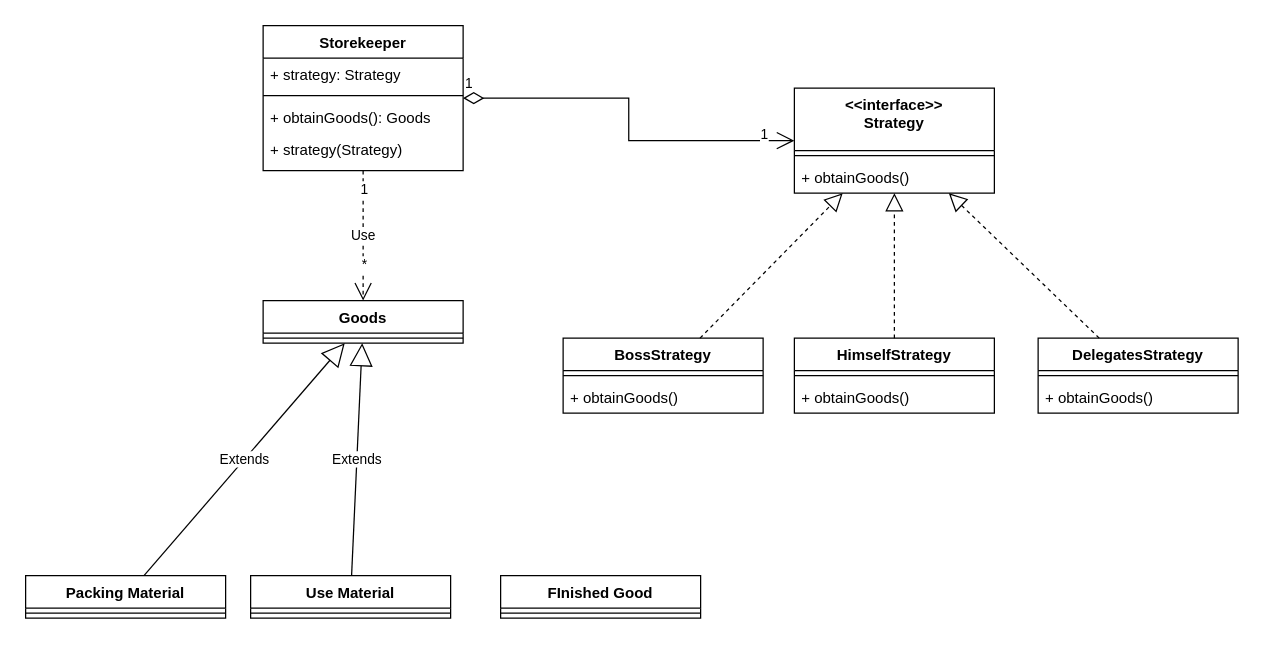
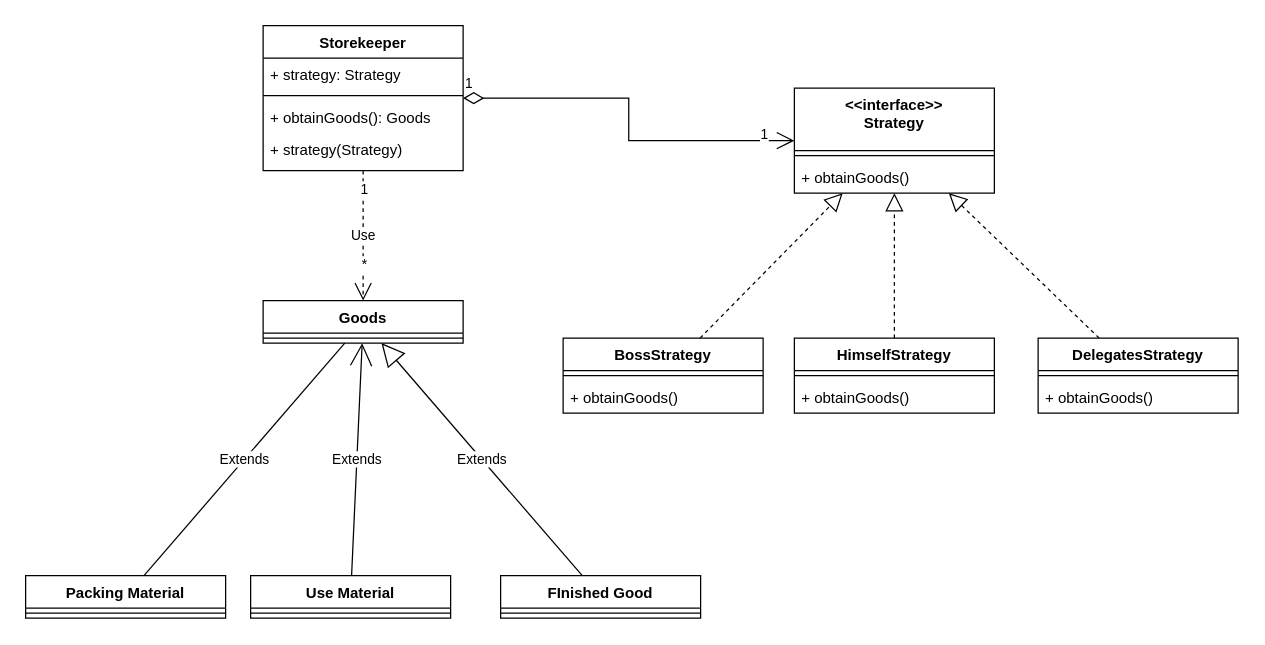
edge "Packing Material" -> "Goods": arrowhead block -> none
edge "Use Material" -> "Goods": arrowhead block -> open
edge "FInished Good" -> "Goods": added, label "Extends"
